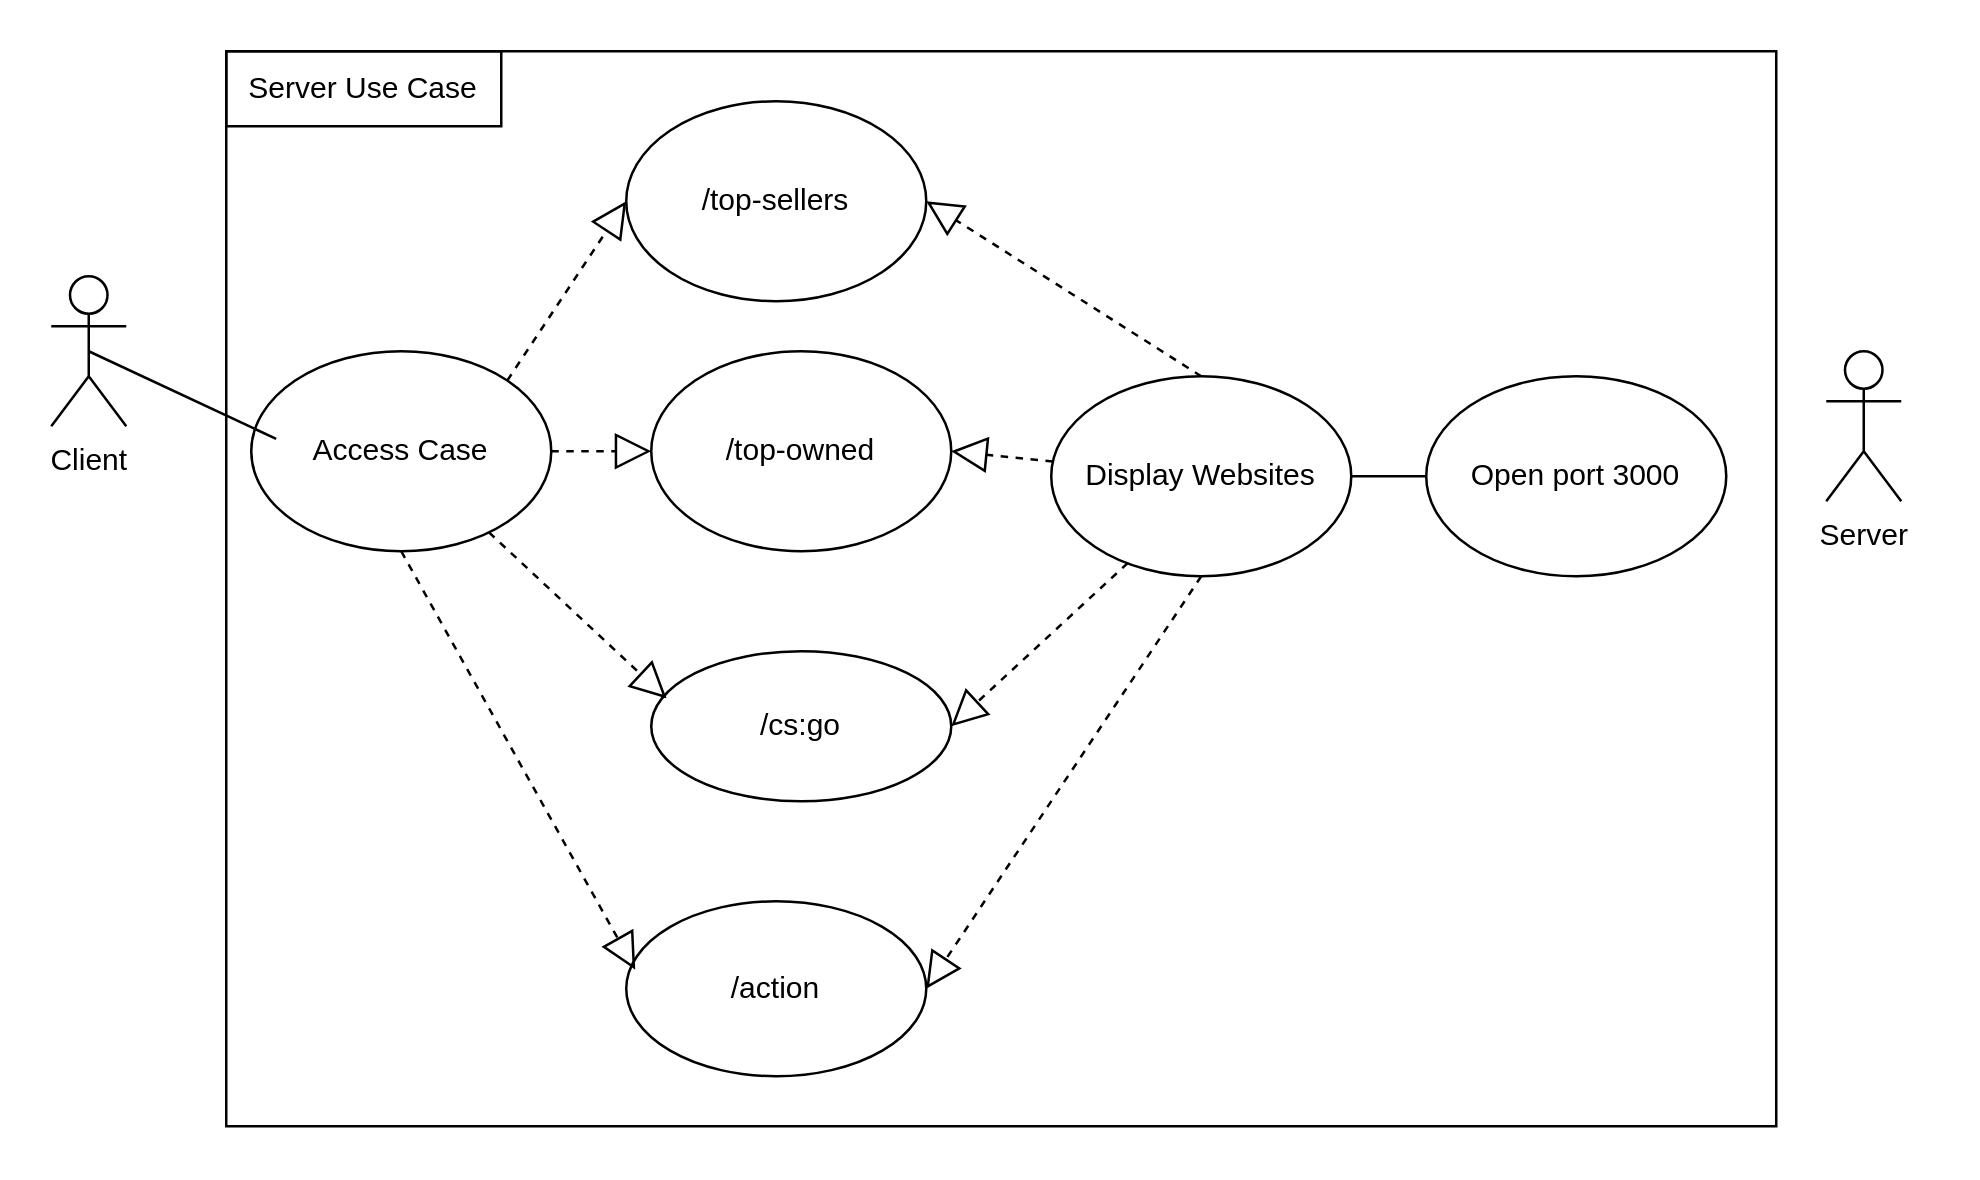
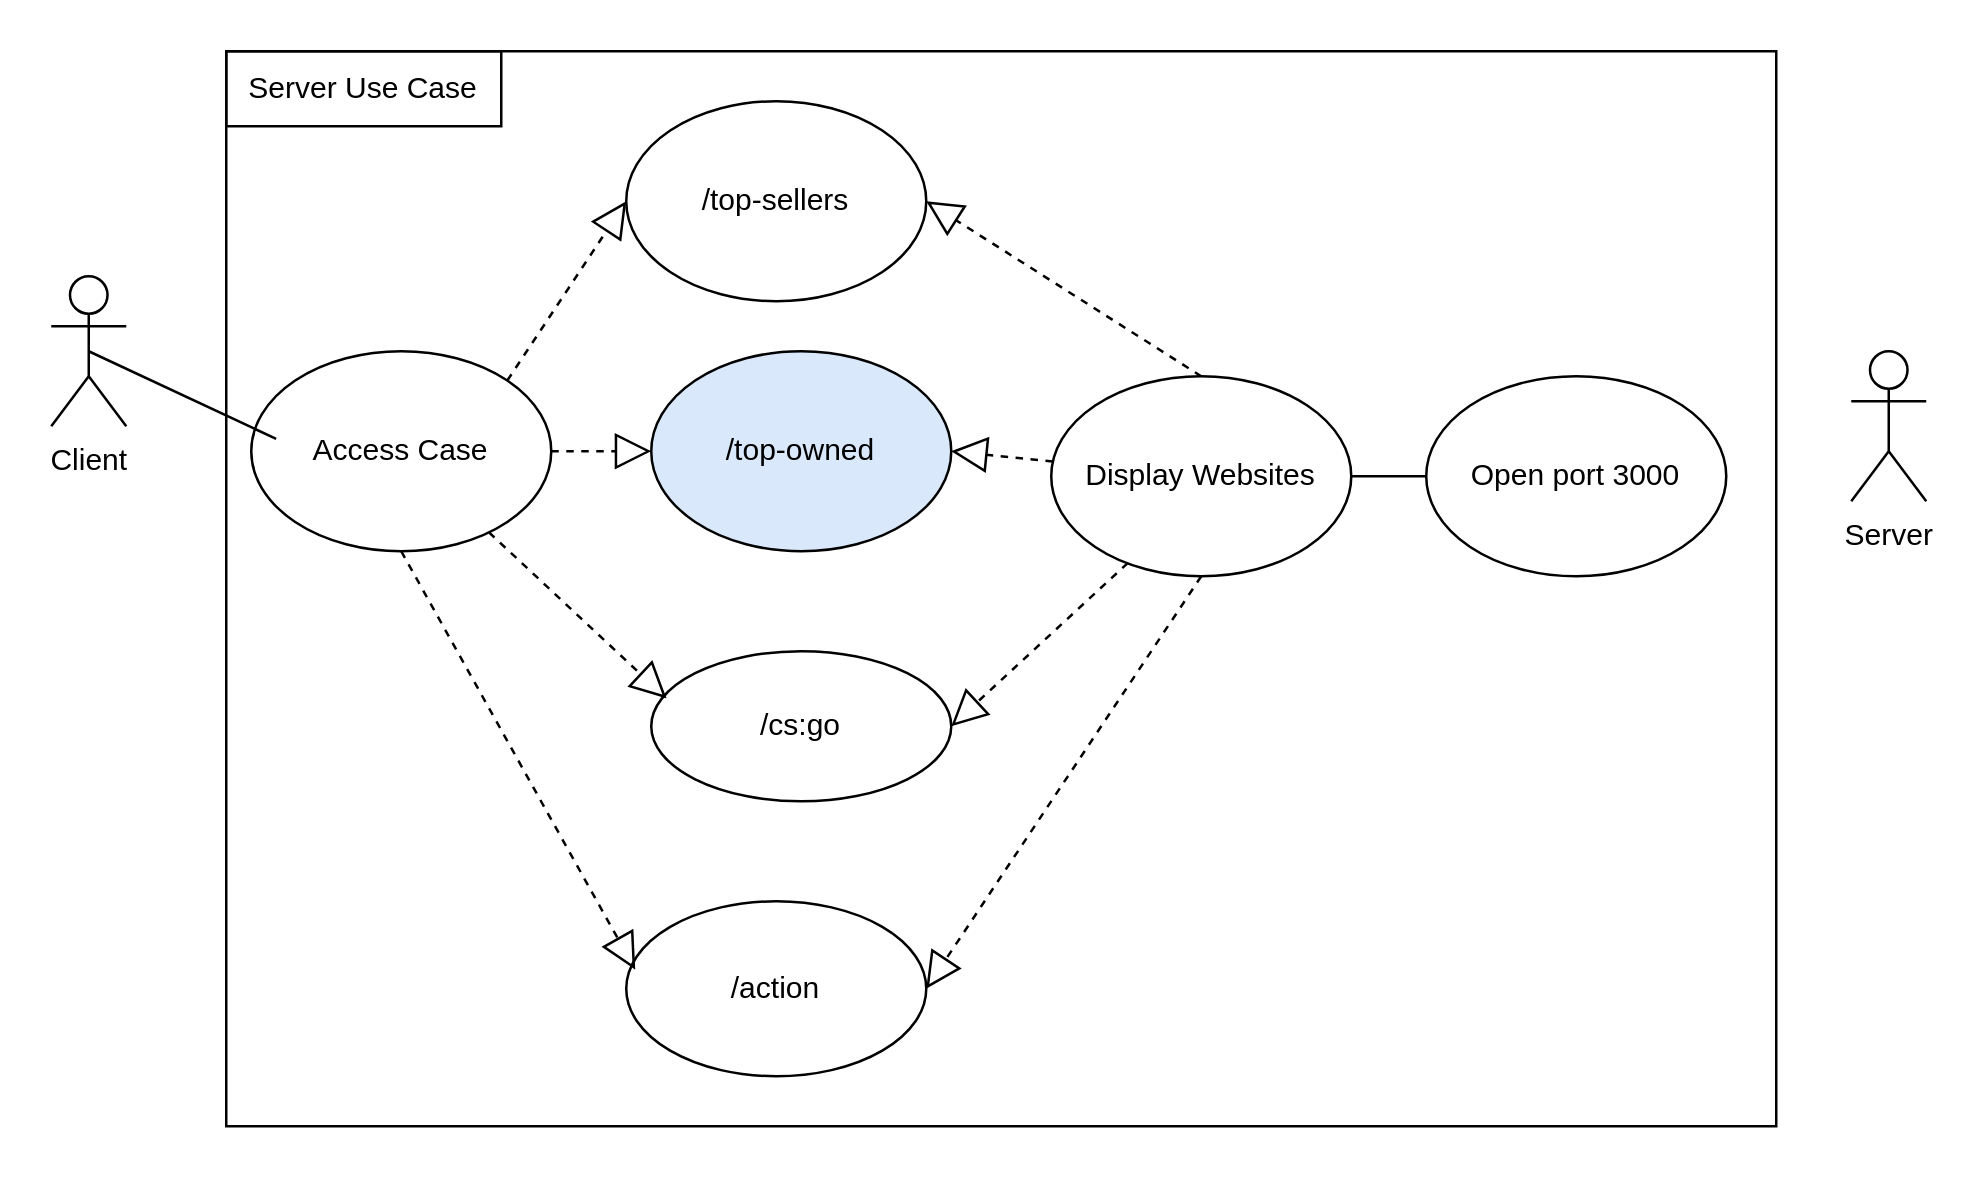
node "Server": moved (1864, 426) -> (1889, 426)
node "/top-owned": fillcolor #ffffff -> #dae8fc
